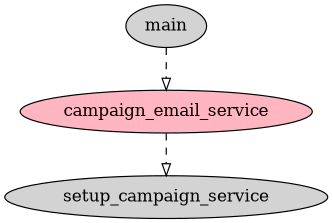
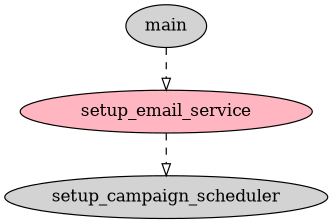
node "campaign_email_service": label "campaign_email_service" -> "setup_email_service"
node "setup_campaign_service": label "setup_campaign_service" -> "setup_campaign_scheduler"
